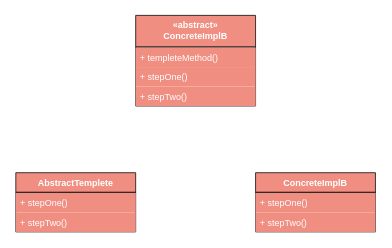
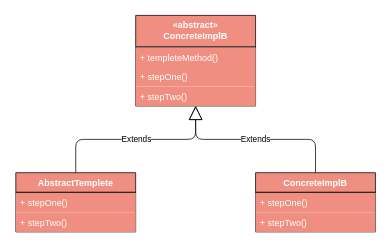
edge "AbstractTemplete" -> "«abstract» ConcreteImplB": added, label "Extends"
edge "ConcreteImplB" -> "«abstract» ConcreteImplB": added, label "Extends"
